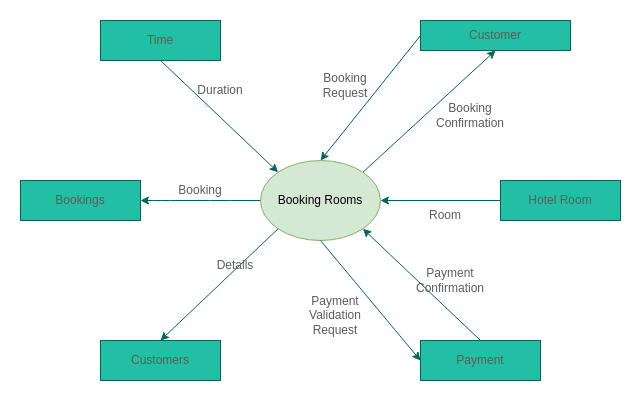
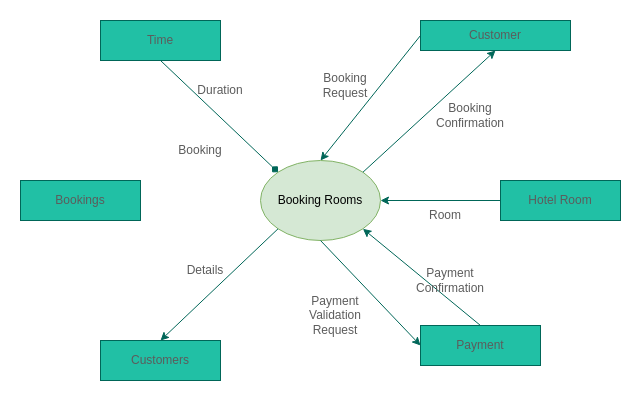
edge "Time" -> "Booking Rooms": arrowhead classic -> diamond
node "Booking": moved (201, 191) -> (201, 151)
edge "Booking Rooms" -> "Bookings": removed
node "Details": moved (236, 266) -> (206, 271)
node "Payment": moved (481, 361) -> (481, 346)
